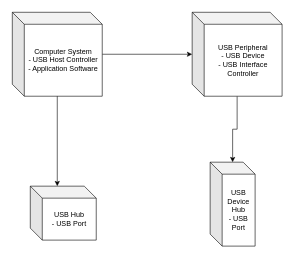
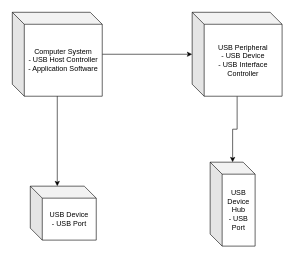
node "USB Hub - USB Port": label "USB Hub - USB Port" -> "USB Device - USB Port"
